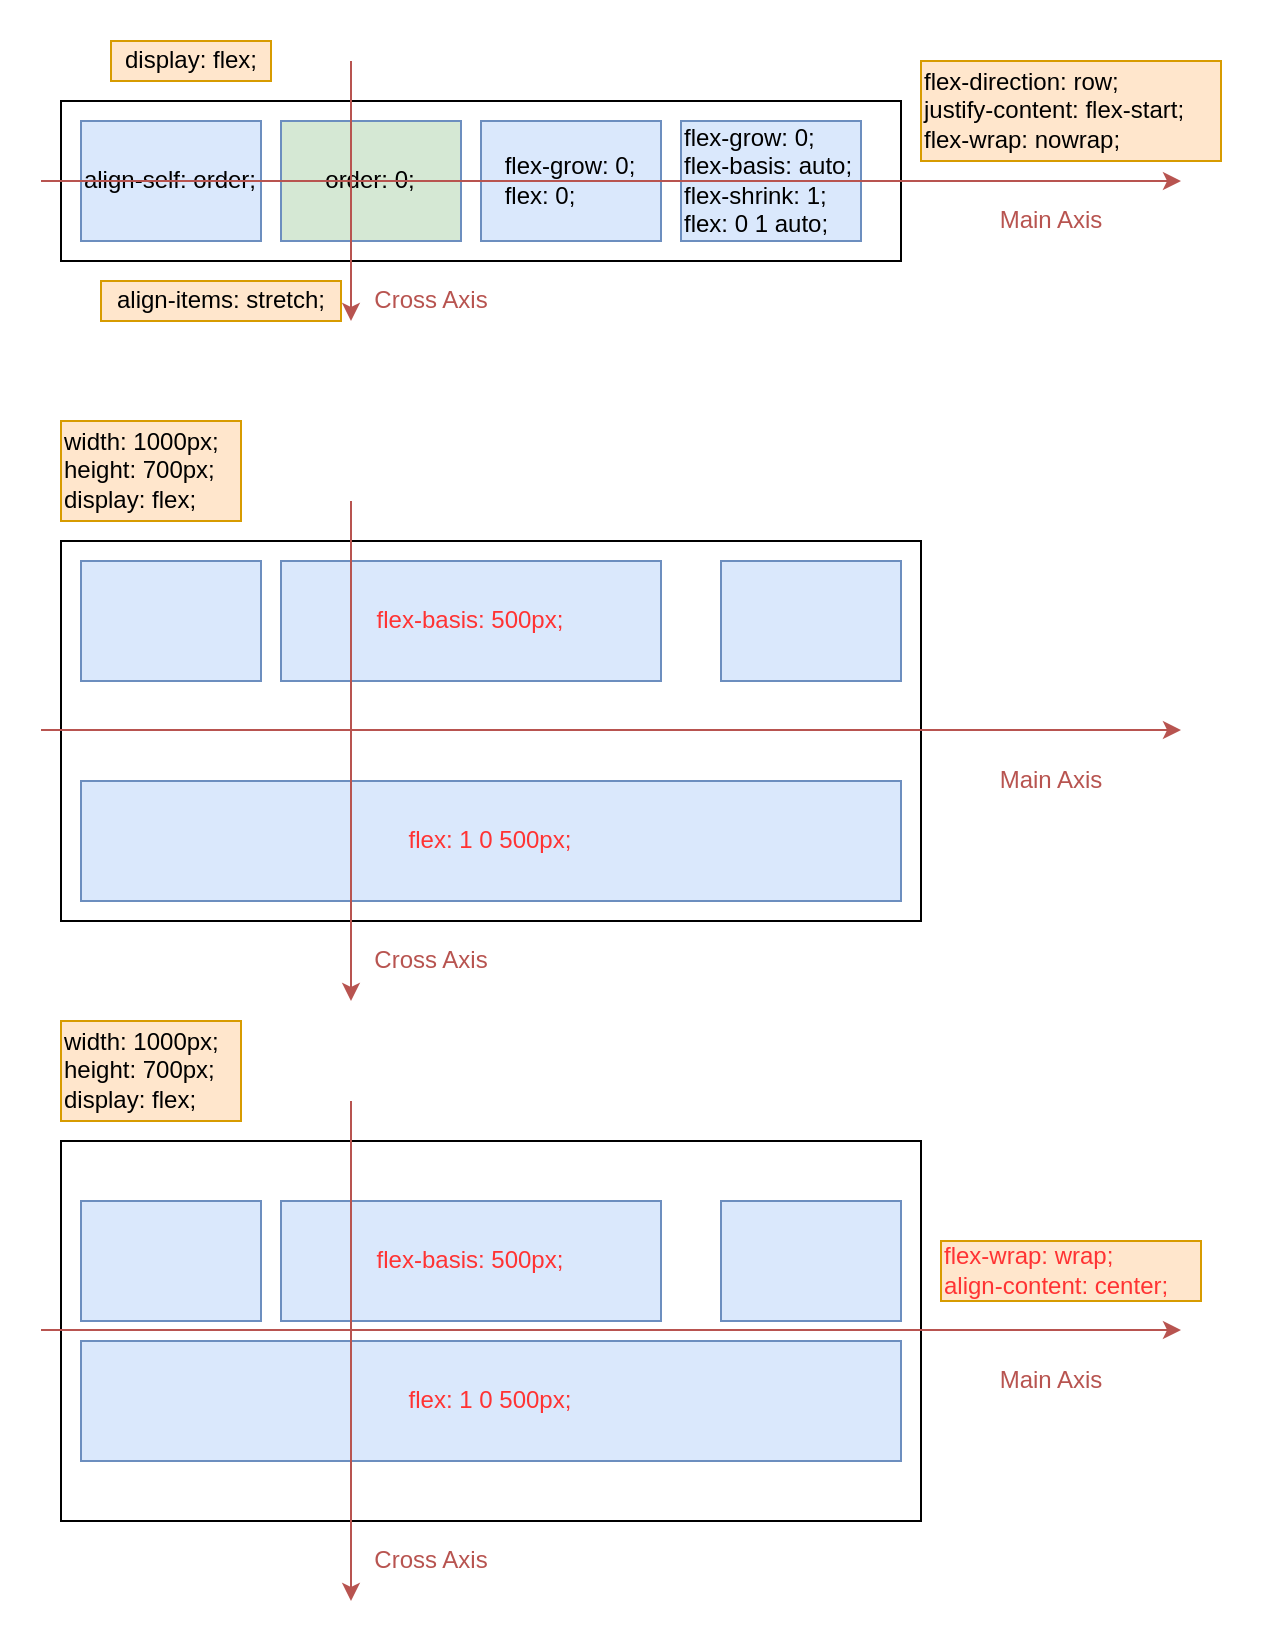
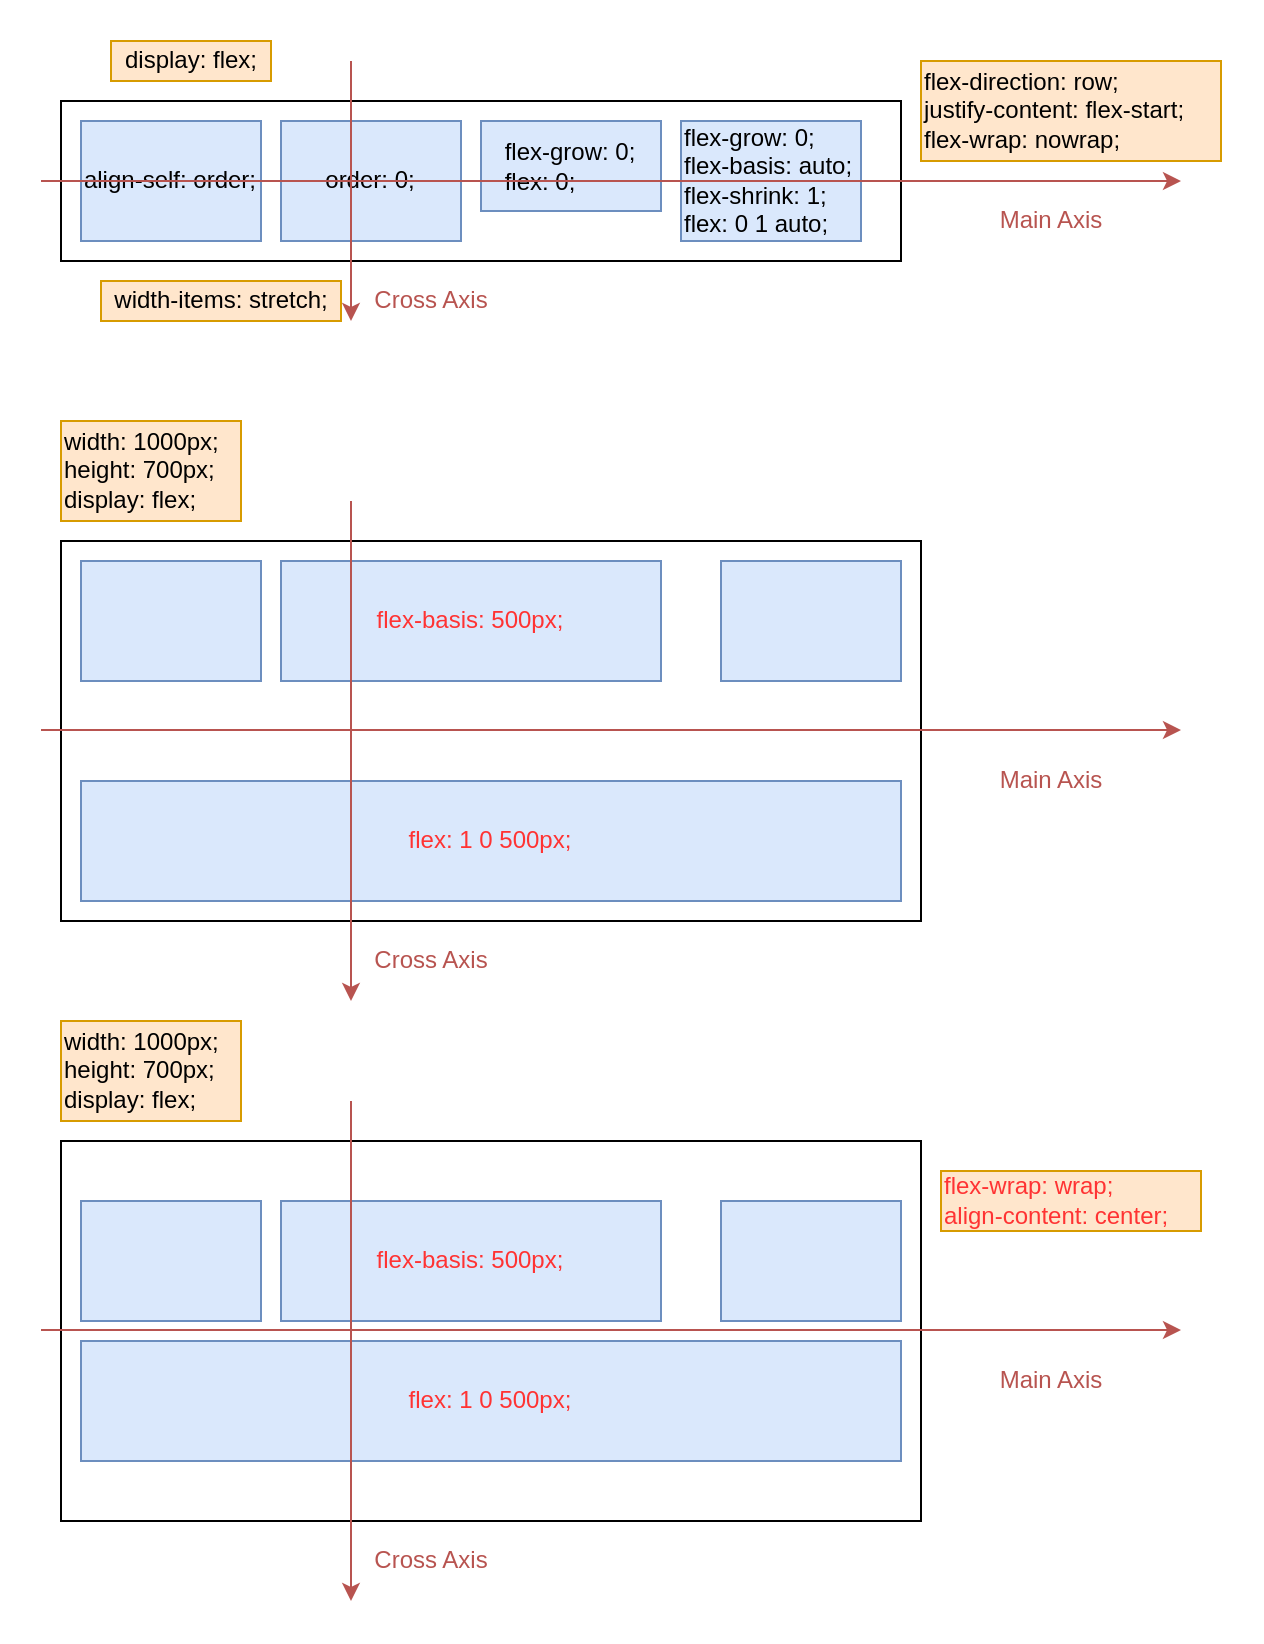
node "order: 0;": fillcolor #d5e8d4 -> #dae8fc
node "flex-grow: 0; flex: 0;": size 180x120 -> 180x90
node "align-items: stretch;": label "align-items: stretch;" -> "width-items: stretch;"
node "flex-wrap: wrap; align-content: center;": moved (1071, 1271) -> (1071, 1201)
